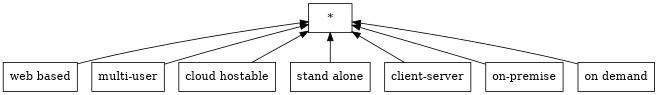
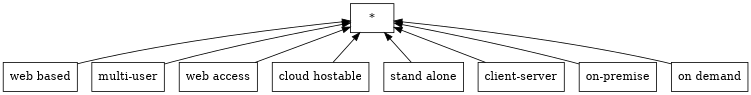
node "web access": added
